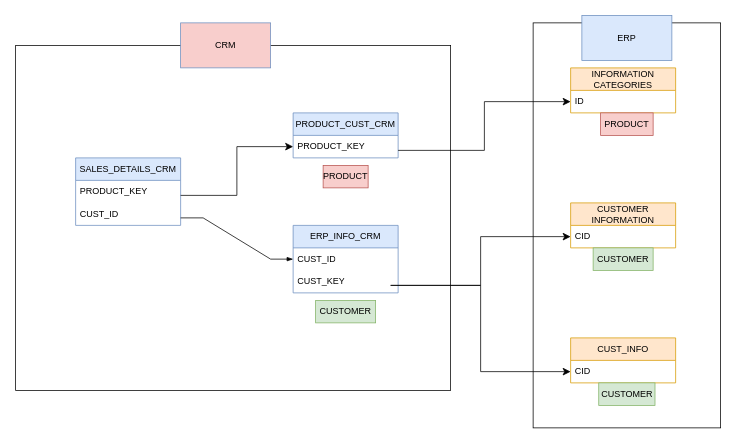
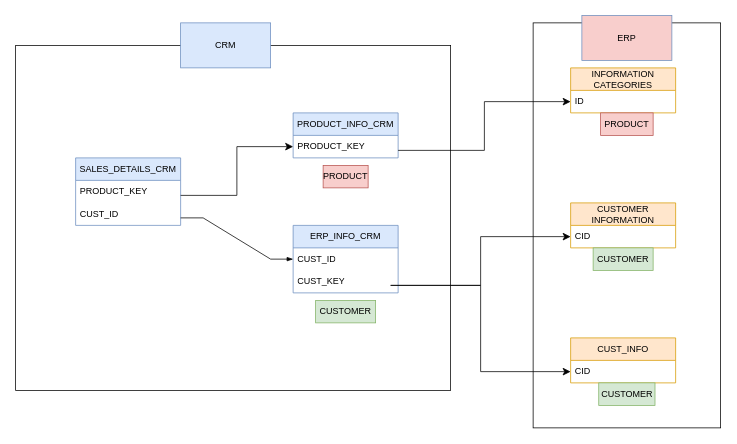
node "ERP": fillcolor #dae8fc -> #f8cecc
node "CRM": fillcolor #f8cecc -> #dae8fc
node "PRODUCT_CUST_CRM": label "PRODUCT_CUST_CRM" -> "PRODUCT_INFO_CRM"
